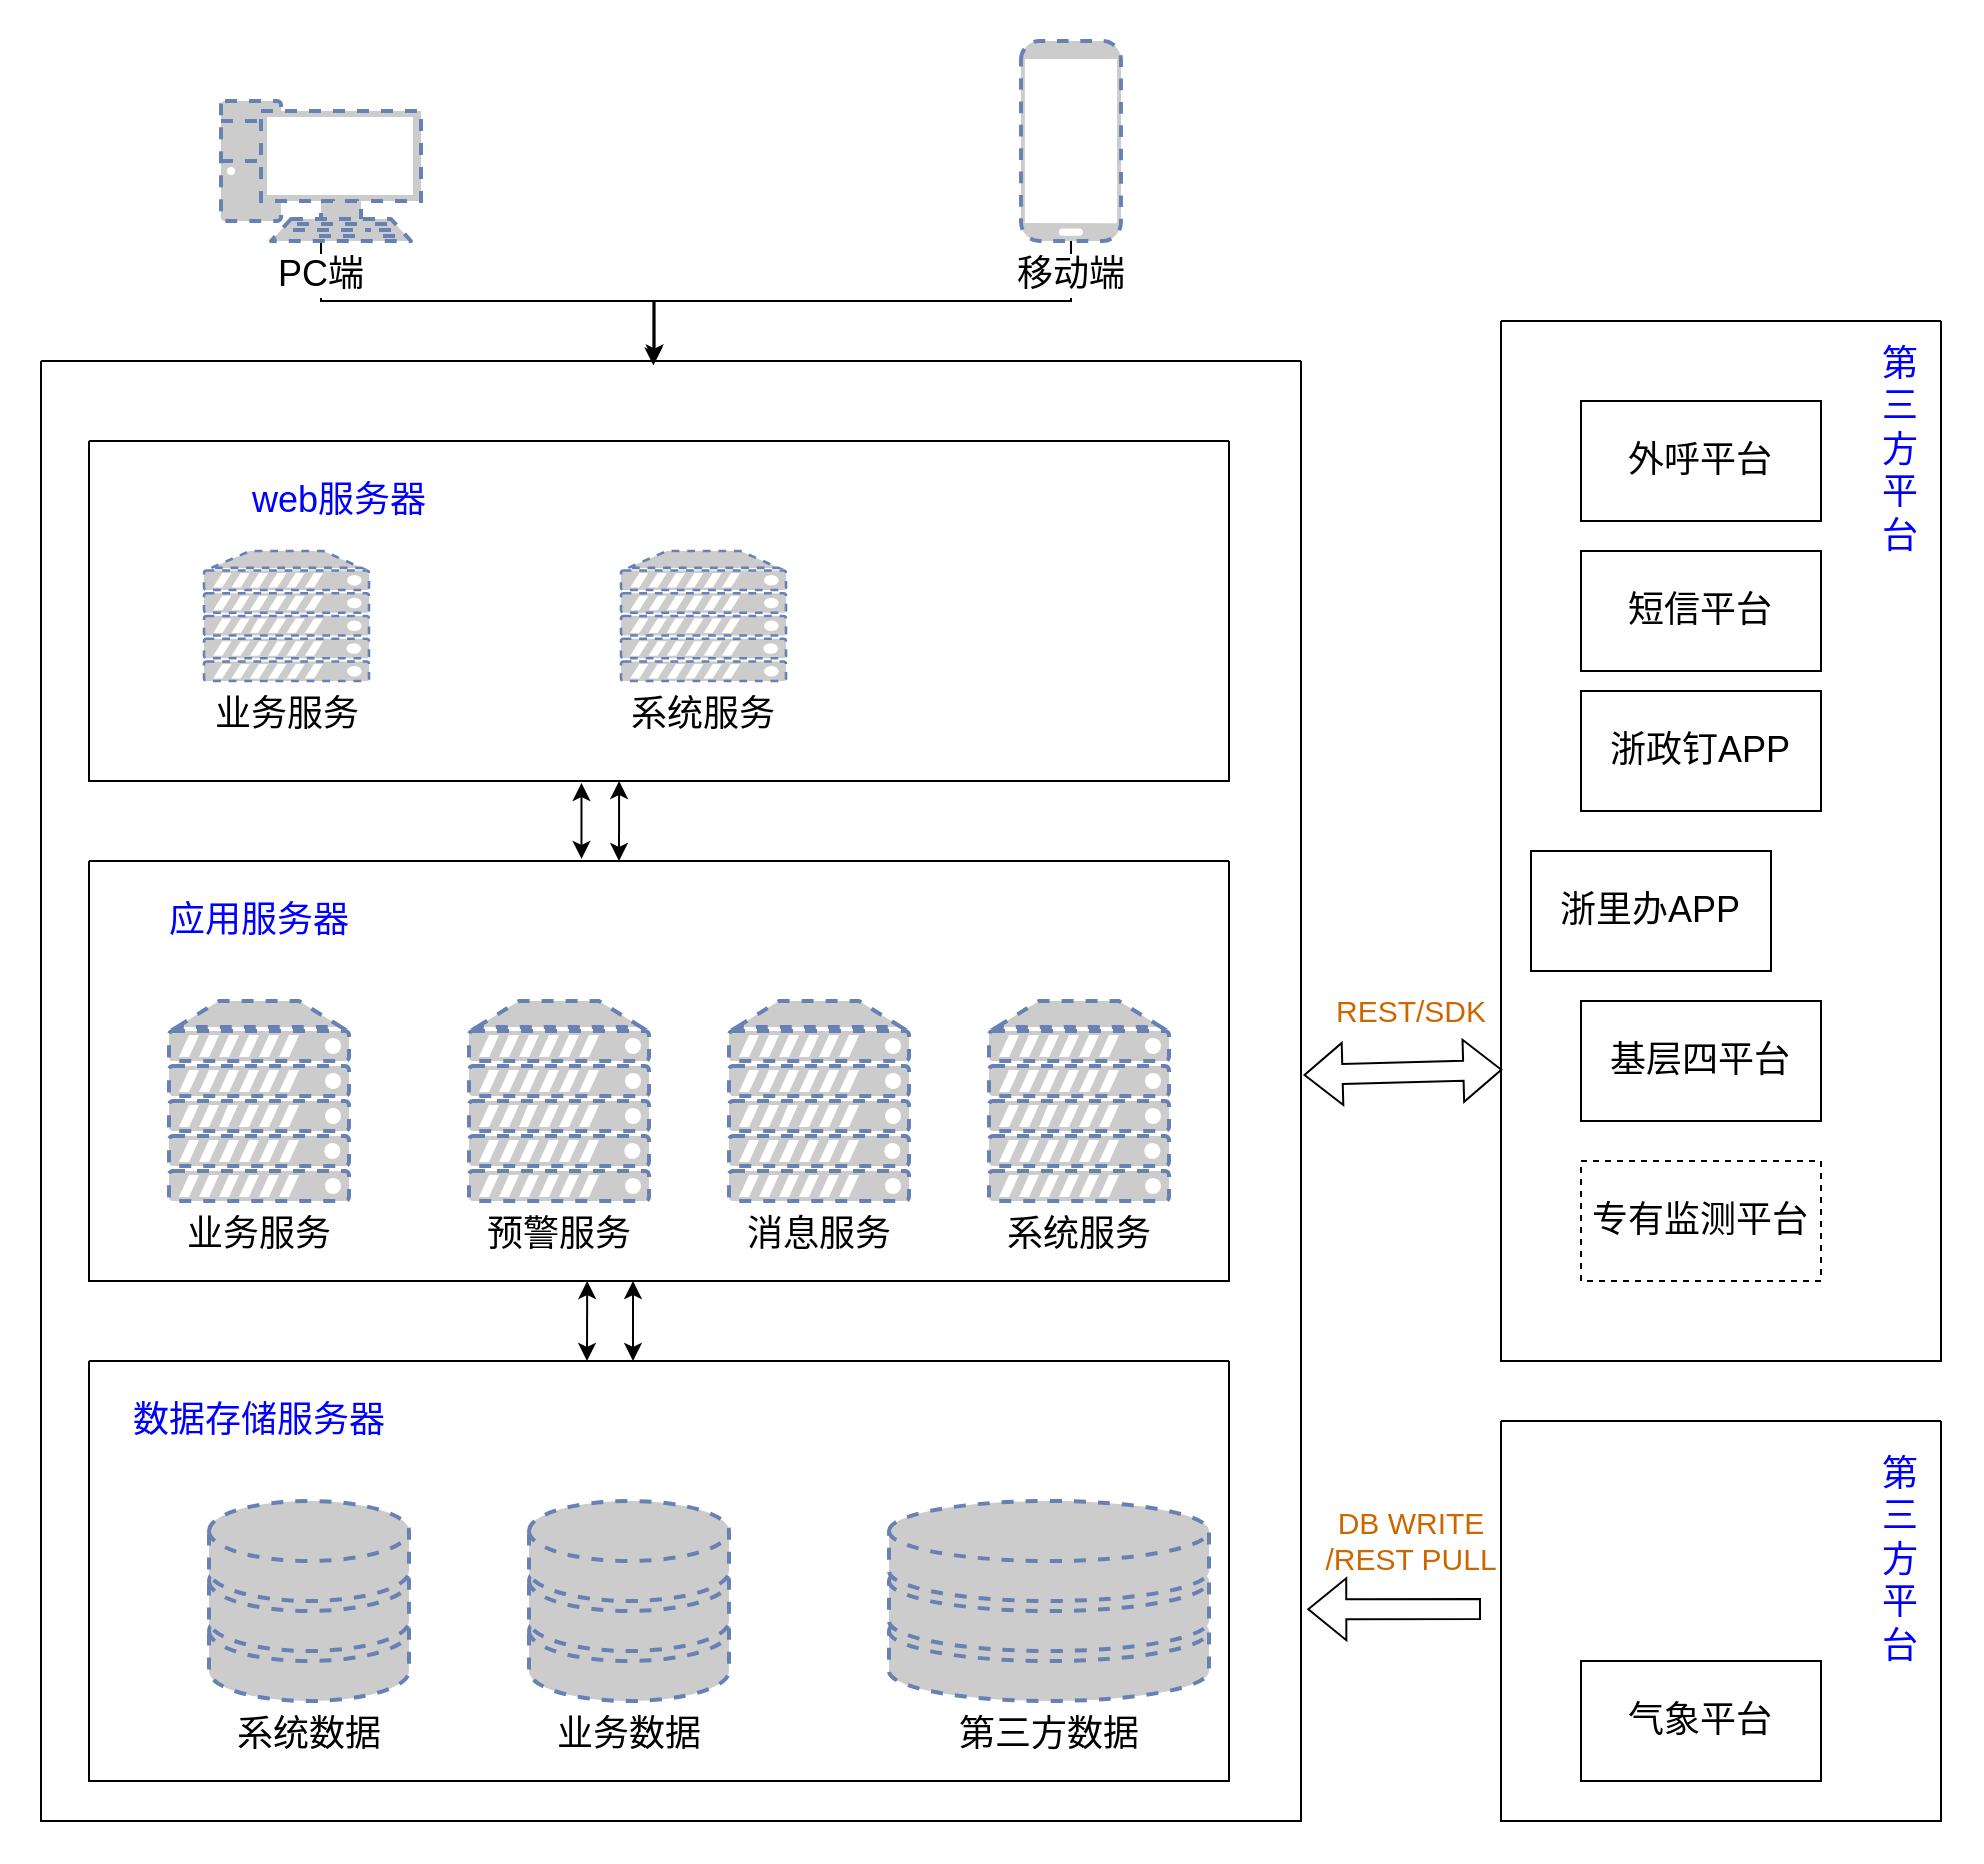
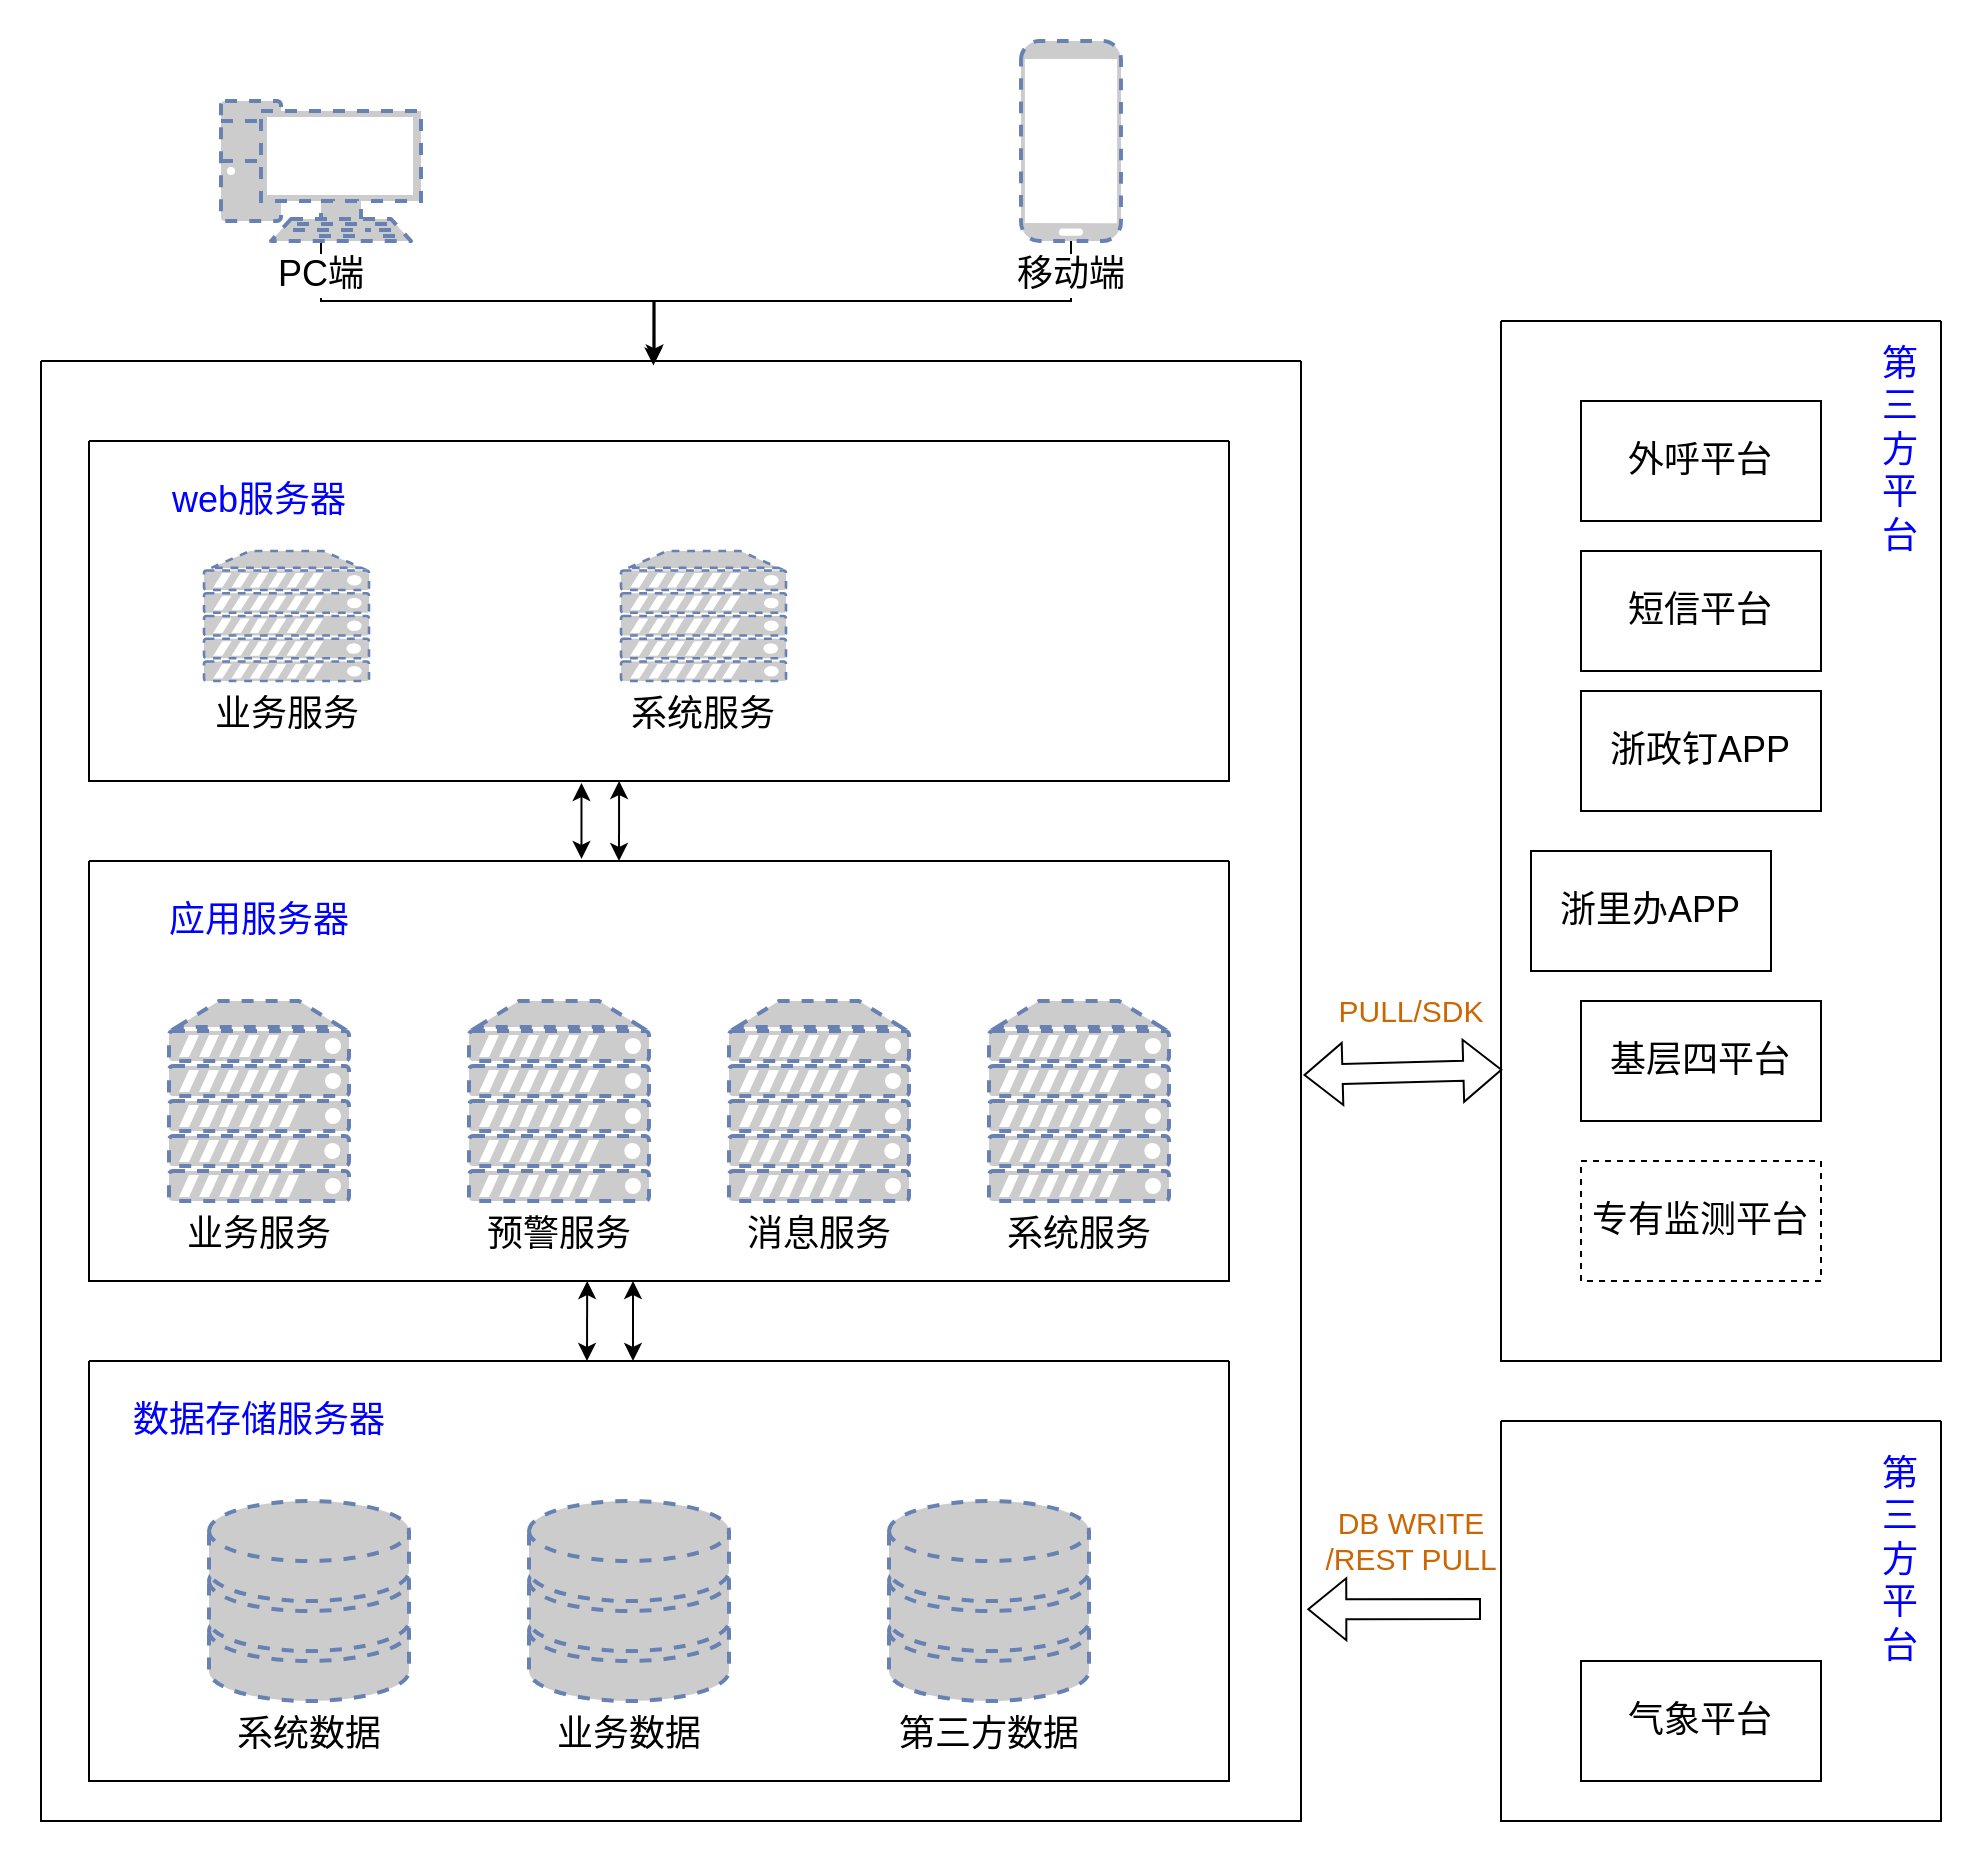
node "web服务器": moved (339, 501) -> (259, 501)
node "REST/SDK": label "REST/SDK" -> "PULL/SDK"
node "第三方数据": size 320x200 -> 200x200
